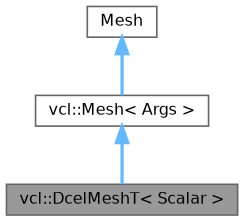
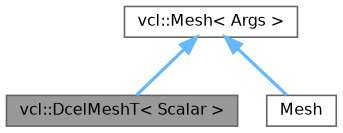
edge "vcl::Mesh< Args >" -> "Mesh": reversed
